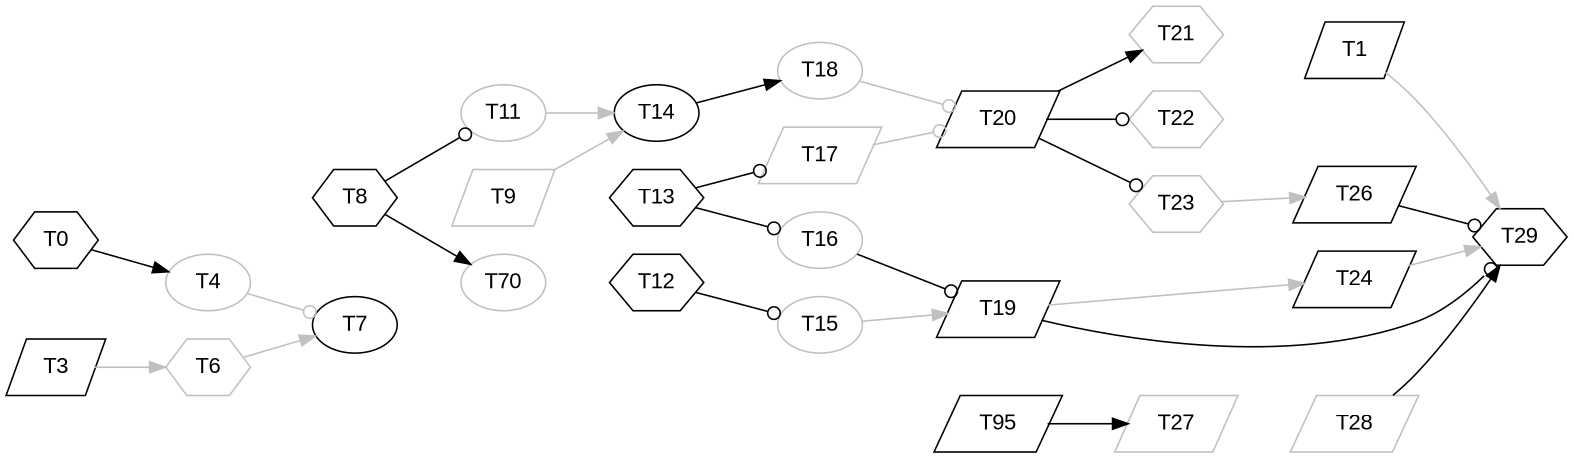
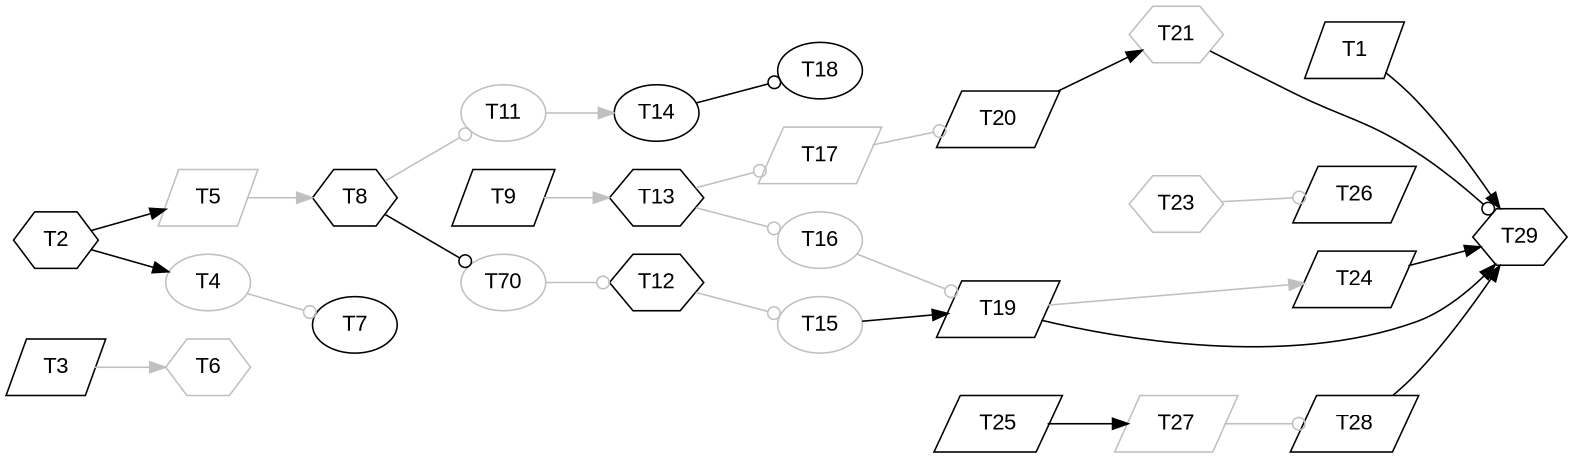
node "T18": color grey -> black
edge "T14" -> "T18": arrowhead normal -> odot
edge "T18" -> "T20": removed
node "T22": removed
edge "T1" -> "T29": color grey -> black
edge "T9" -> "T14": now "T9" -> "T13"
edge "T8" -> "T11": color black -> grey
edge "T20" -> "T23": removed
edge "T13" -> "T17": color black -> grey
node "T5": added
node "T9": color grey -> black
edge "T23" -> "T26": arrowhead normal -> odot
edge "T26" -> "T29": now "T21" -> "T29"
edge "T13" -> "T16": color black -> grey
edge "T8" -> "T70": arrowhead normal -> odot
node "T0": label "T0" -> "T2"
edge "T24" -> "T29": color grey -> black
edge "T16" -> "T19": color black -> grey
edge "T70" -> "T12": added
edge "T12" -> "T15": color black -> grey
edge "T15" -> "T19": color grey -> black
edge "T19" -> "T29": arrowhead odot -> normal
edge "T6" -> "T7": removed
node "T95": label "T95" -> "T25"
edge "T27" -> "T28": added
node "T28": color grey -> black
